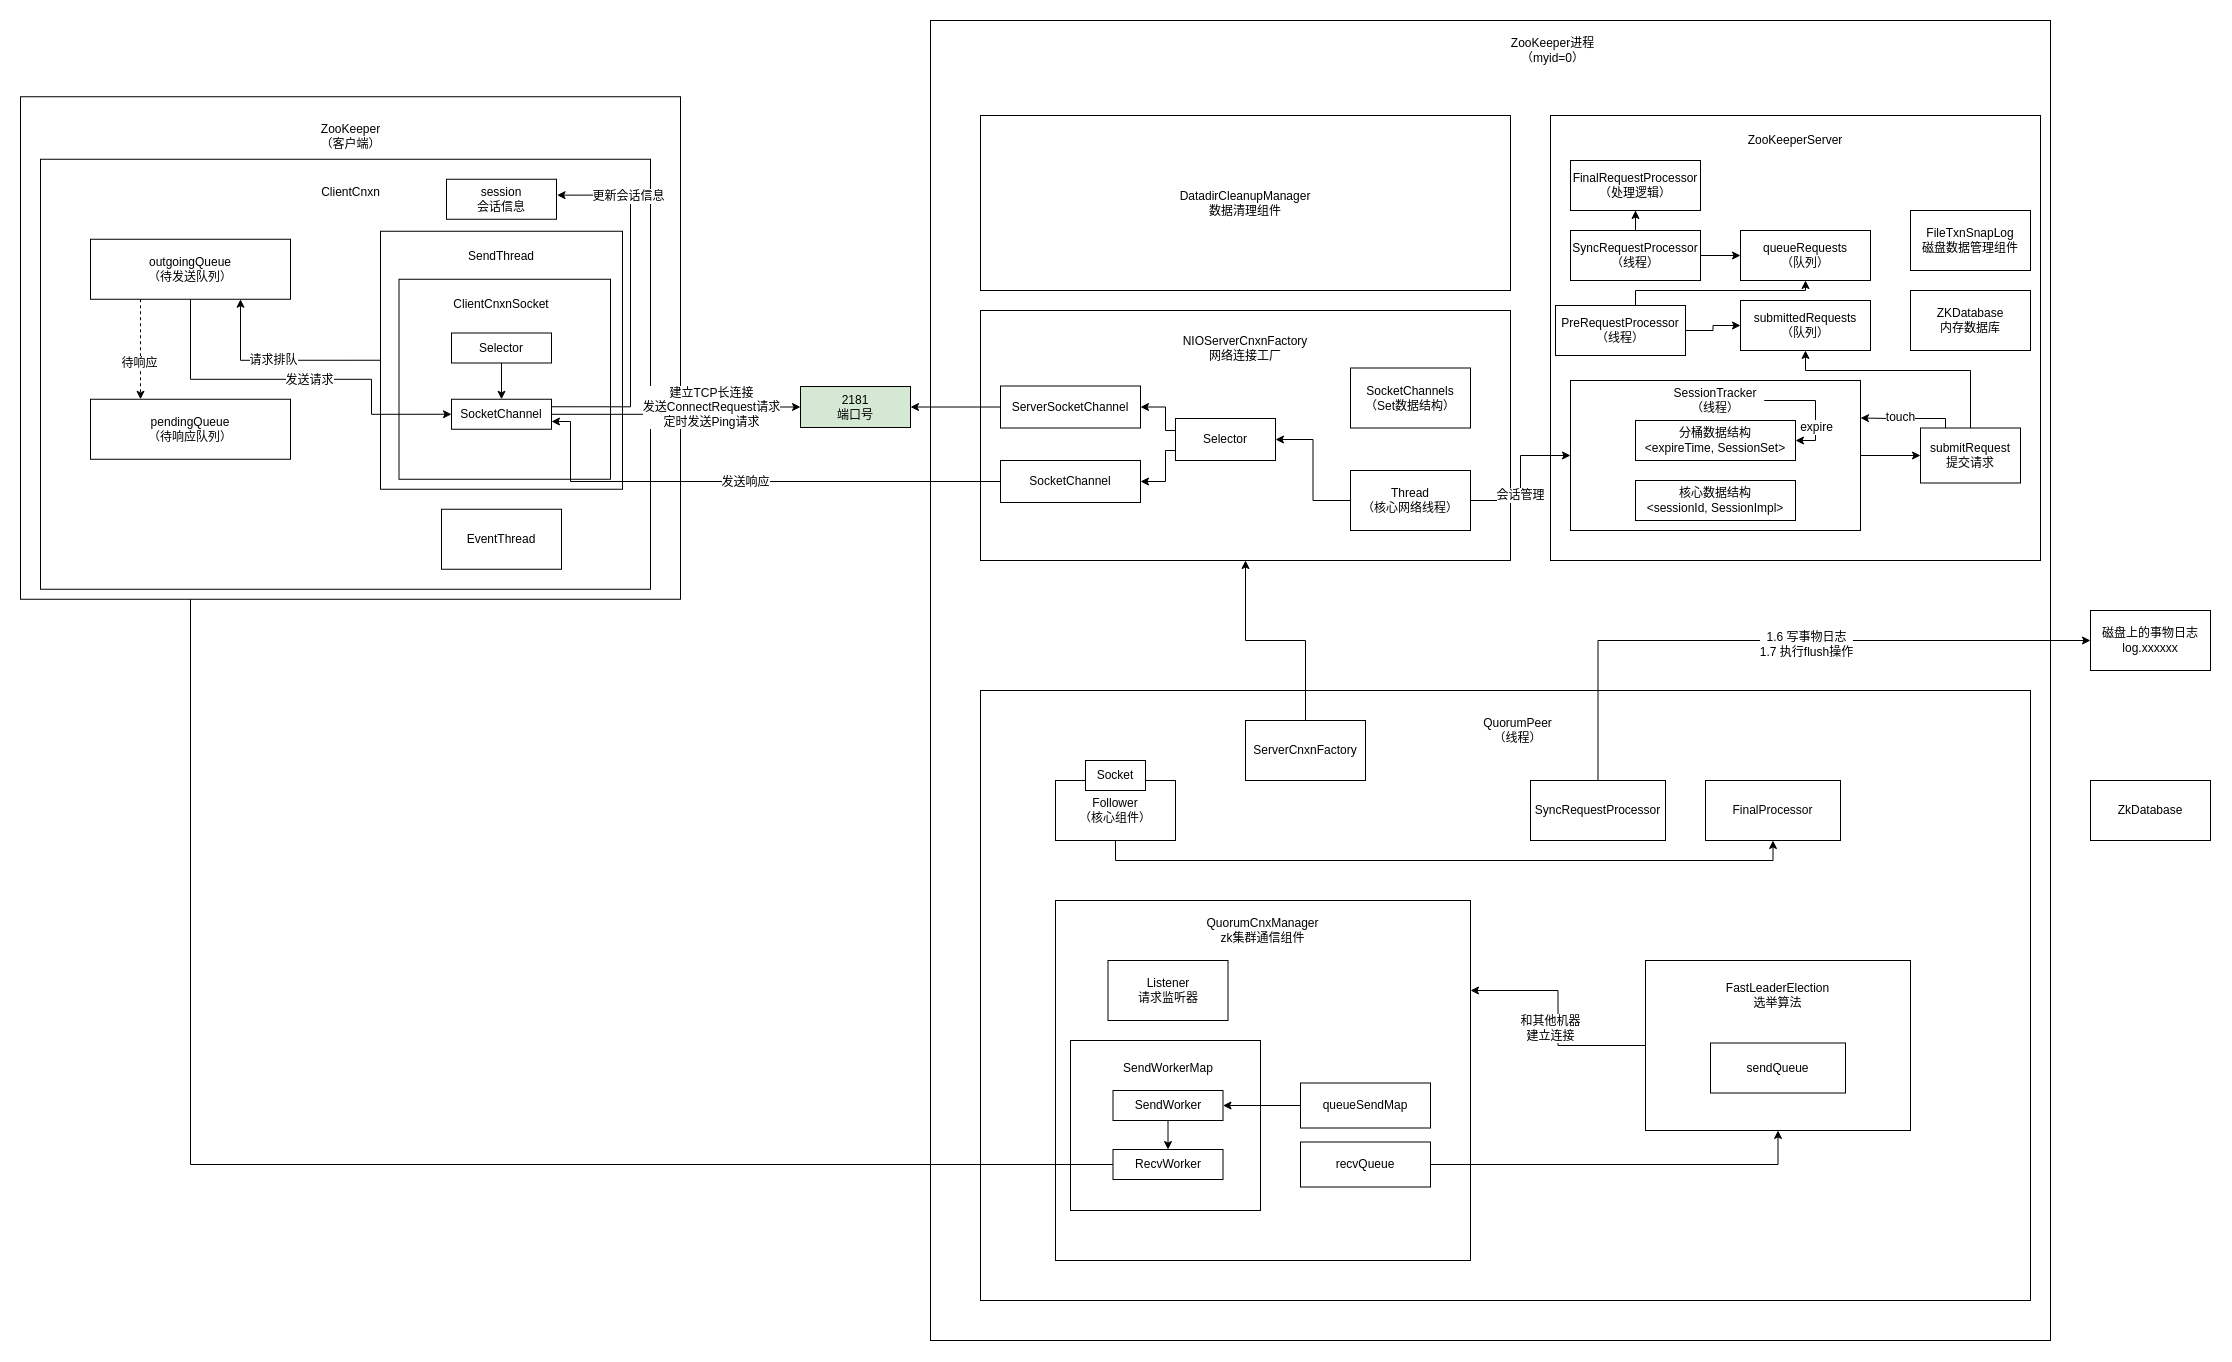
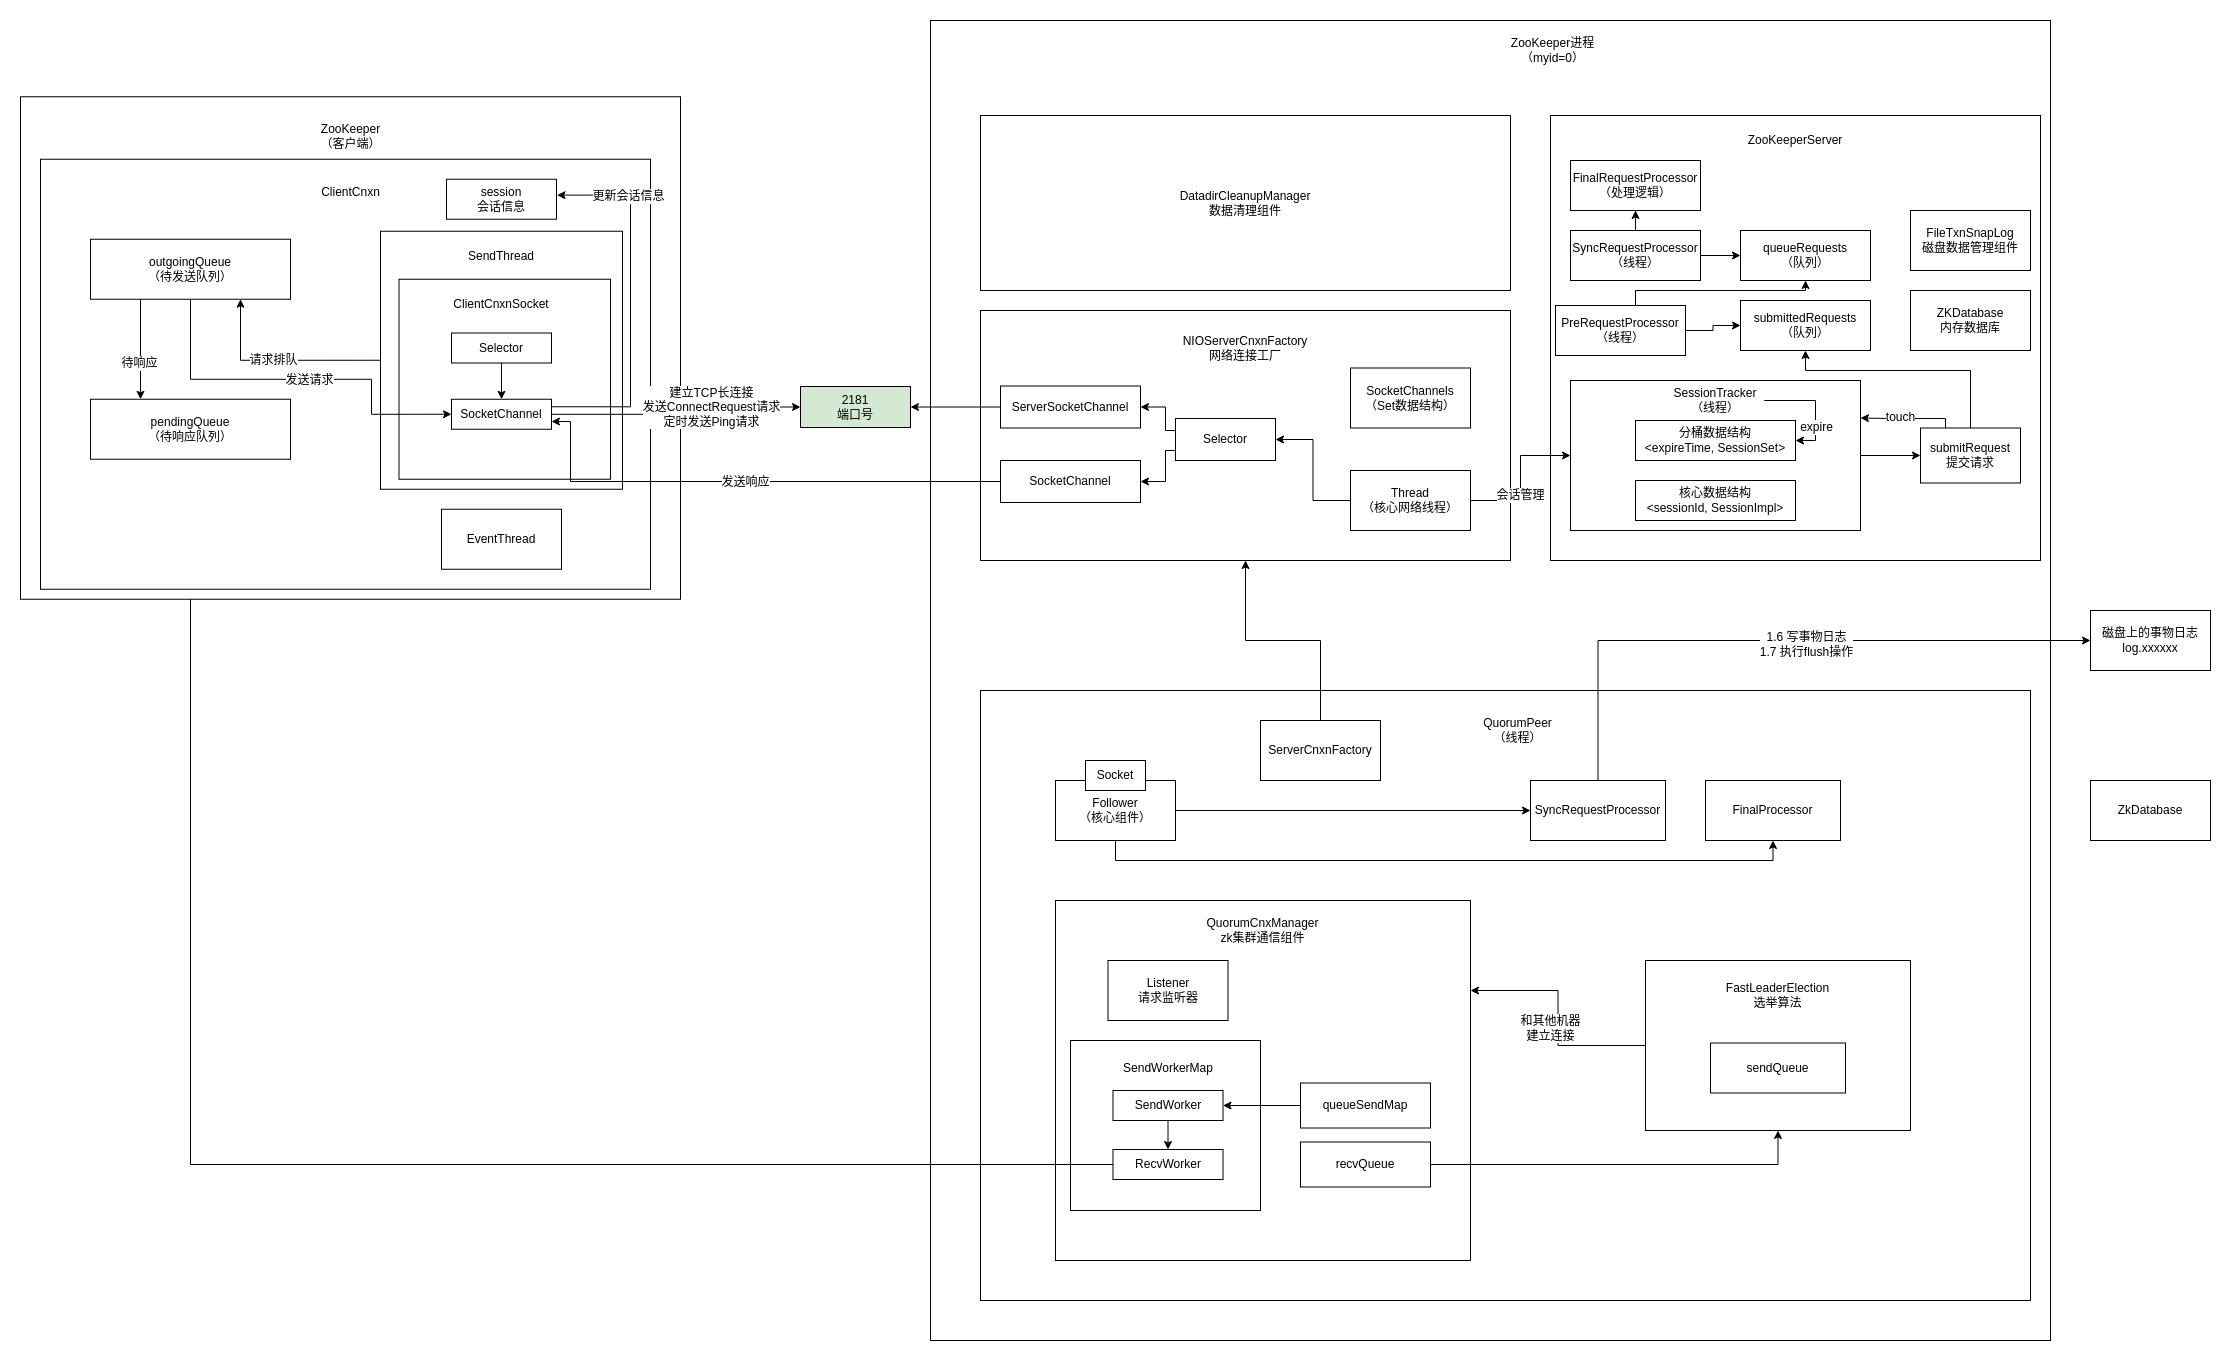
edge "outgoingQueue （待发送队列）" -> "pendingQueue （待响应队列）": style dashed -> solid
node "ServerCnxnFactory": moved (1306, 751) -> (1321, 751)
edge "Follower （核心组件）" -> "SyncRequestProcessor": added
